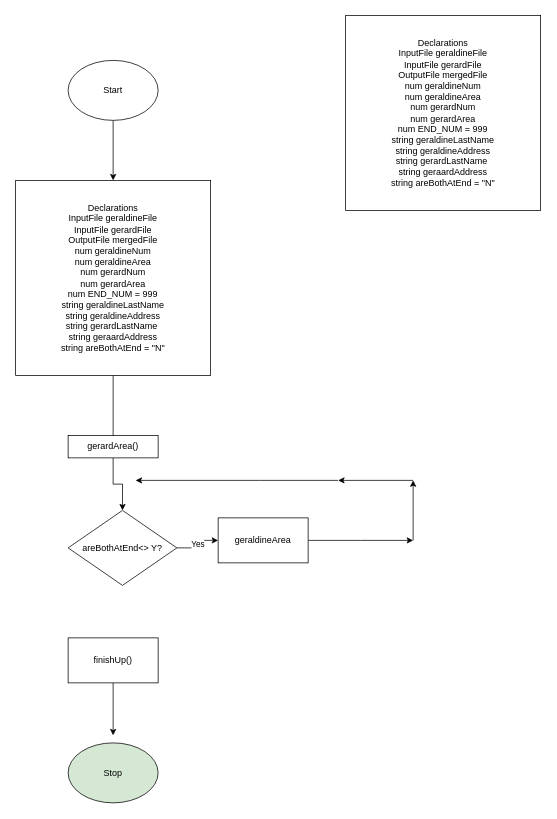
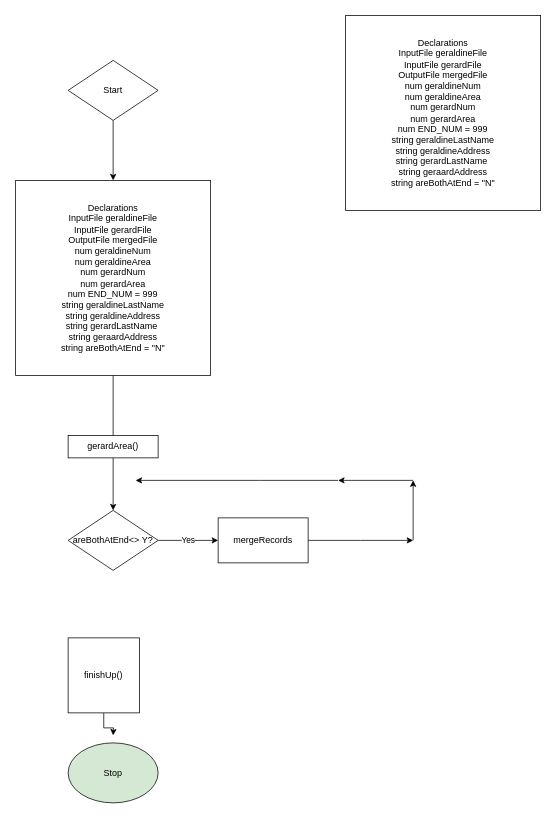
node "Start": shape ellipse -> diamond
node "geraldineArea": label "geraldineArea" -> "mergeRecords"
node "areBothAtEnd<> Y?": size 109x75 -> 90x60
node "finishUp()": size 90x45 -> 71x75
